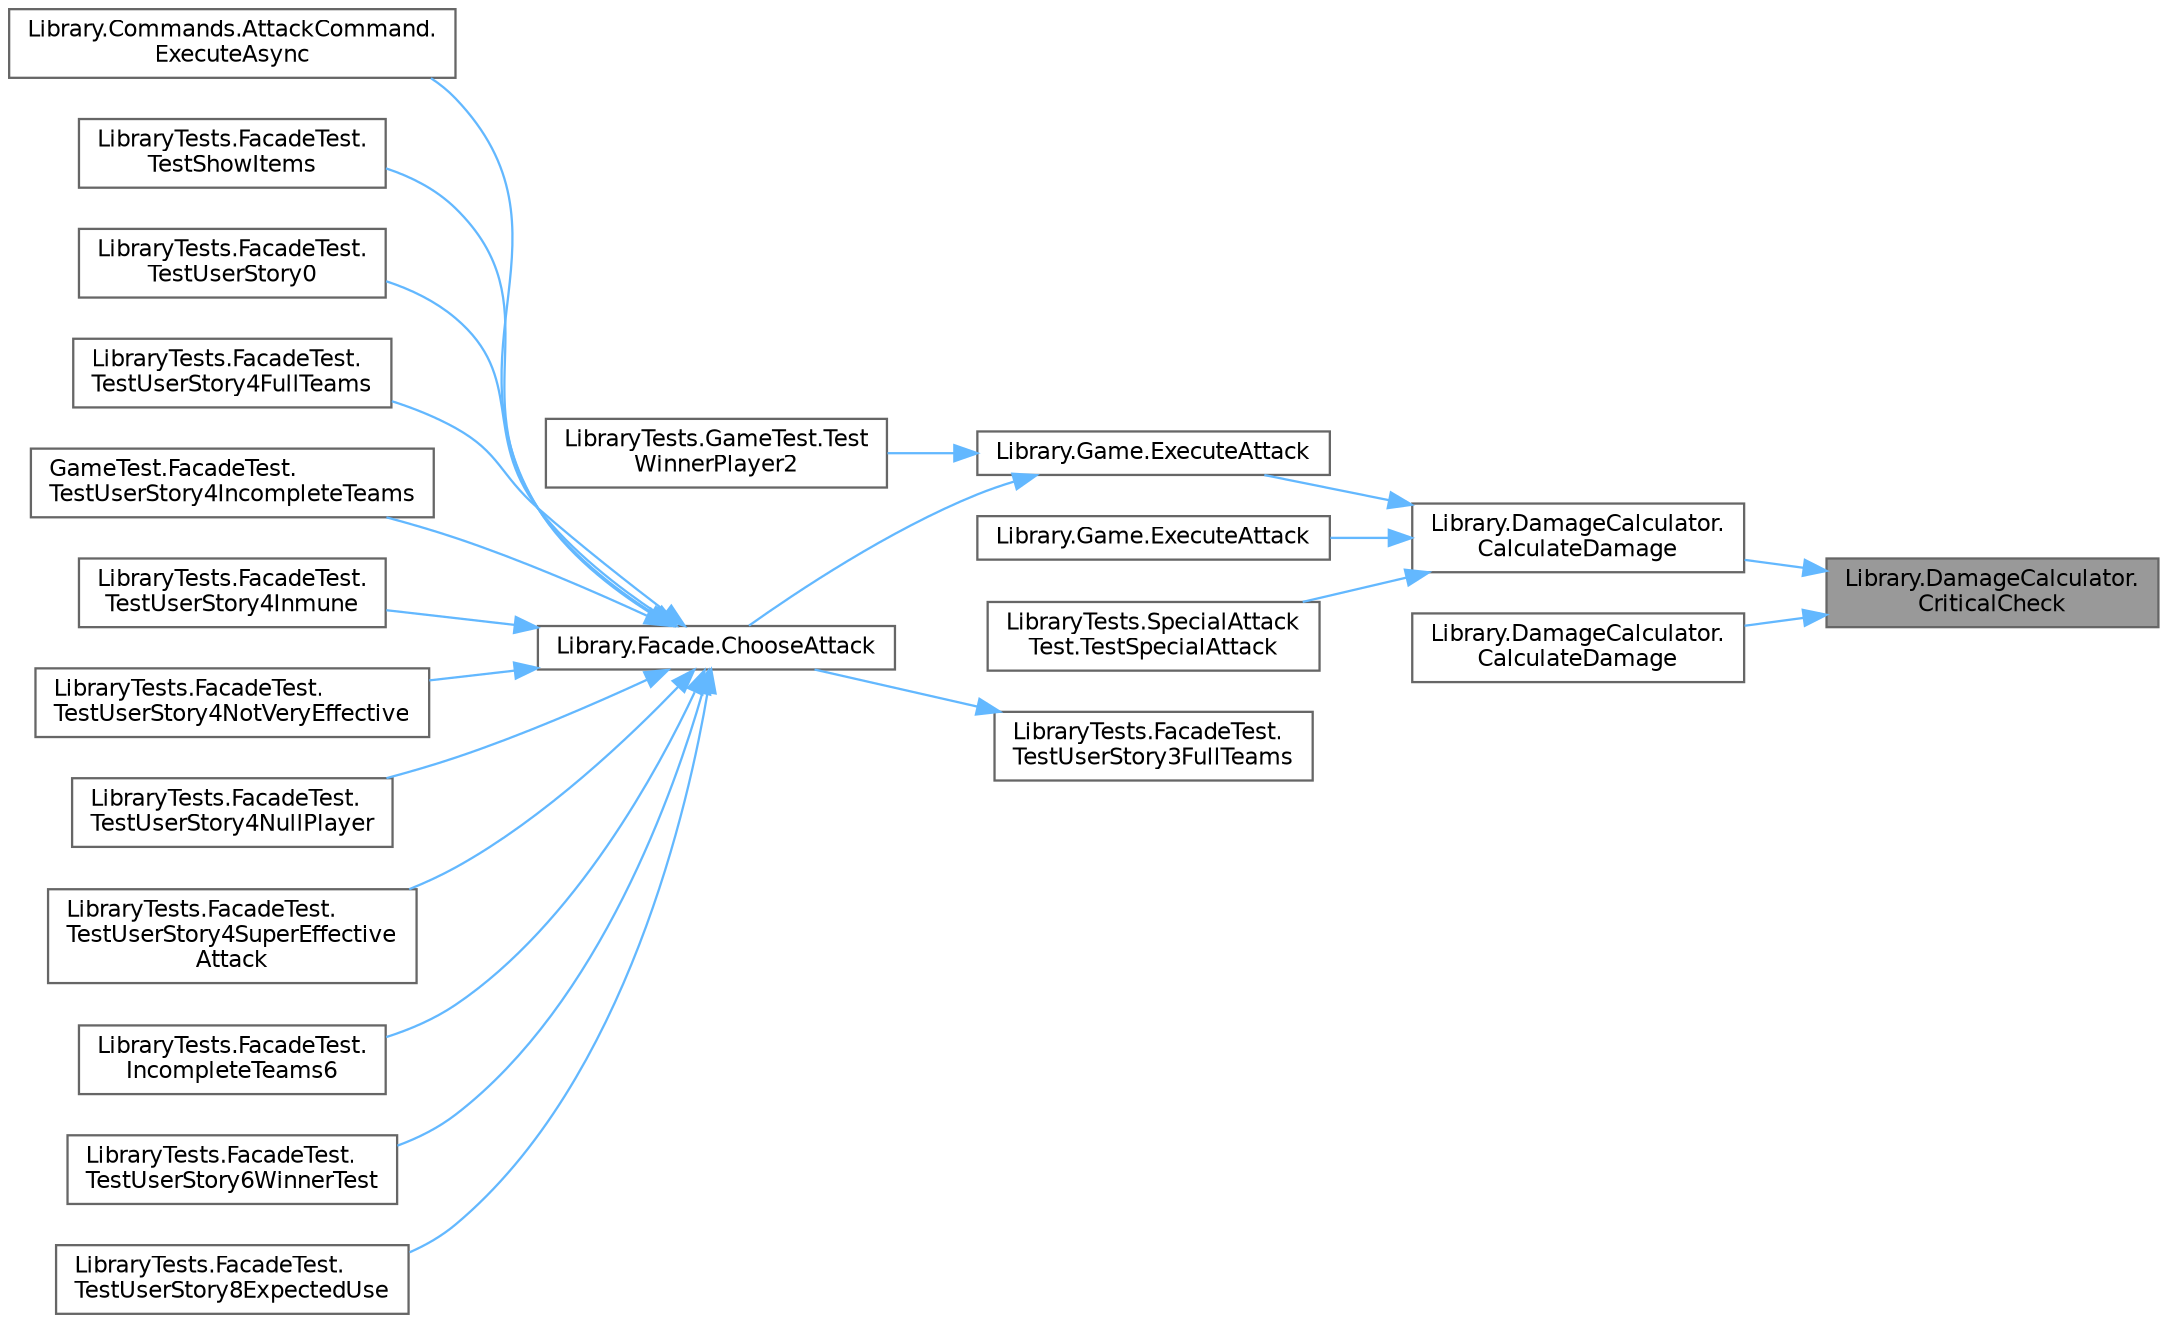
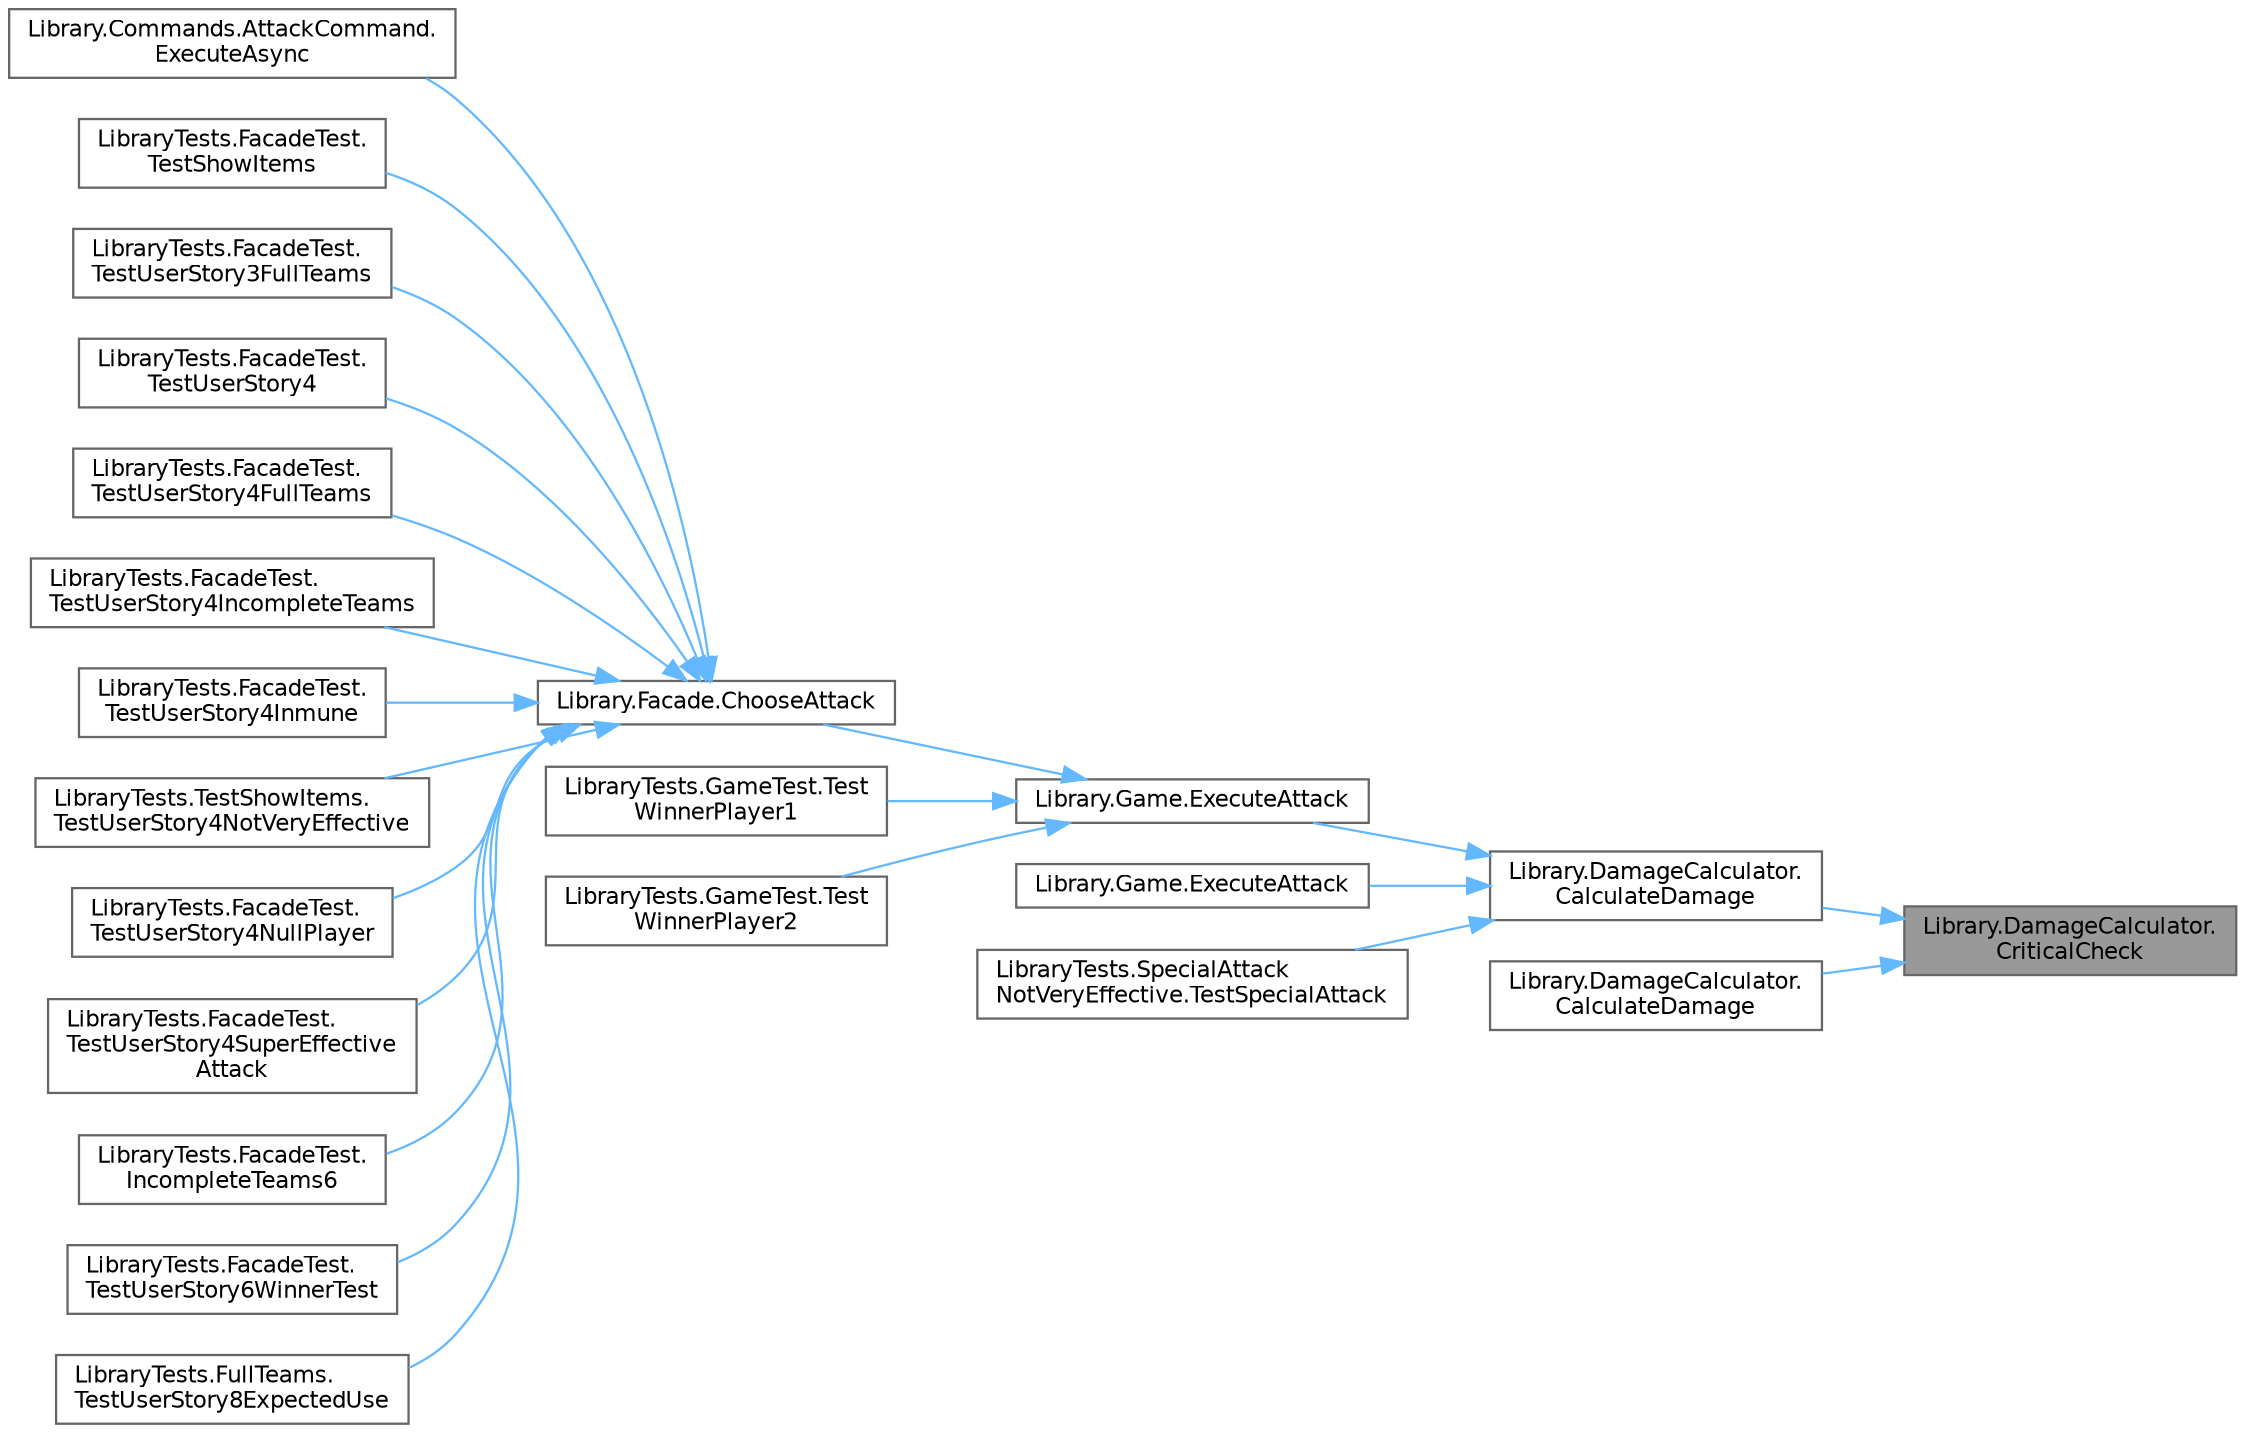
node "LibraryTests.FacadeTest. TestUserStory0": label "LibraryTests.FacadeTest. TestUserStory0" -> "LibraryTests.FacadeTest. TestUserStory4"
node "GameTest.FacadeTest. TestUserStory4IncompleteTeams": label "GameTest.FacadeTest. TestUserStory4IncompleteTeams" -> "LibraryTests.FacadeTest. TestUserStory4IncompleteTeams"
node "LibraryTests.SpecialAttack Test.TestSpecialAttack": label "LibraryTests.SpecialAttack Test.TestSpecialAttack" -> "LibraryTests.SpecialAttack NotVeryEffective.TestSpecialAttack"
edge "Library.Facade.ChooseAttack" -> "LibraryTests.FacadeTest. TestUserStory3FullTeams": reversed
node "LibraryTests.FacadeTest. TestUserStory4NotVeryEffective": label "LibraryTests.FacadeTest. TestUserStory4NotVeryEffective" -> "LibraryTests.TestShowItems. TestUserStory4NotVeryEffective"
node "LibraryTests.GameTest.Test WinnerPlayer1": added
node "LibraryTests.FacadeTest. TestUserStory8ExpectedUse": label "LibraryTests.FacadeTest. TestUserStory8ExpectedUse" -> "LibraryTests.FullTeams. TestUserStory8ExpectedUse"
